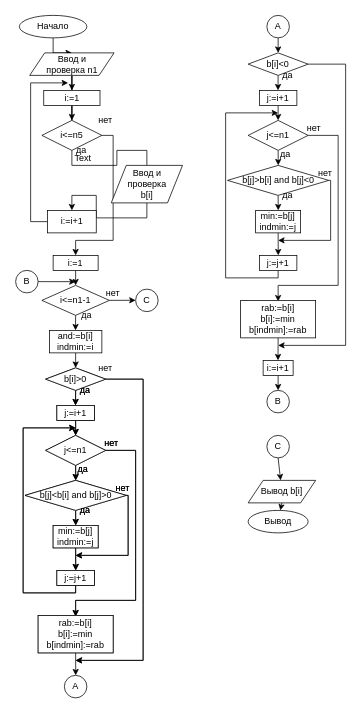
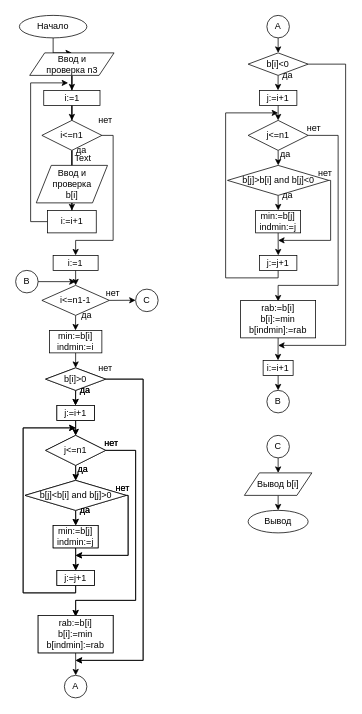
node "Ввод и проверка n1": label "Ввод и проверка n1" -> "Ввод и проверка n3"
node "i<=n5": label "i<=n5" -> "i<=n1"
node "Ввод и проверка b[i]": moved (147, 184) -> (72, 184)
node "and:=b[i] indmin:=i": label "and:=b[i] indmin:=i" -> "min:=b[i] indmin:=i"
node "Вывод b[i]": moved (282, 492) -> (278, 484)
